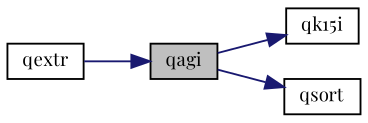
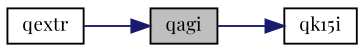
node "qsort": removed
